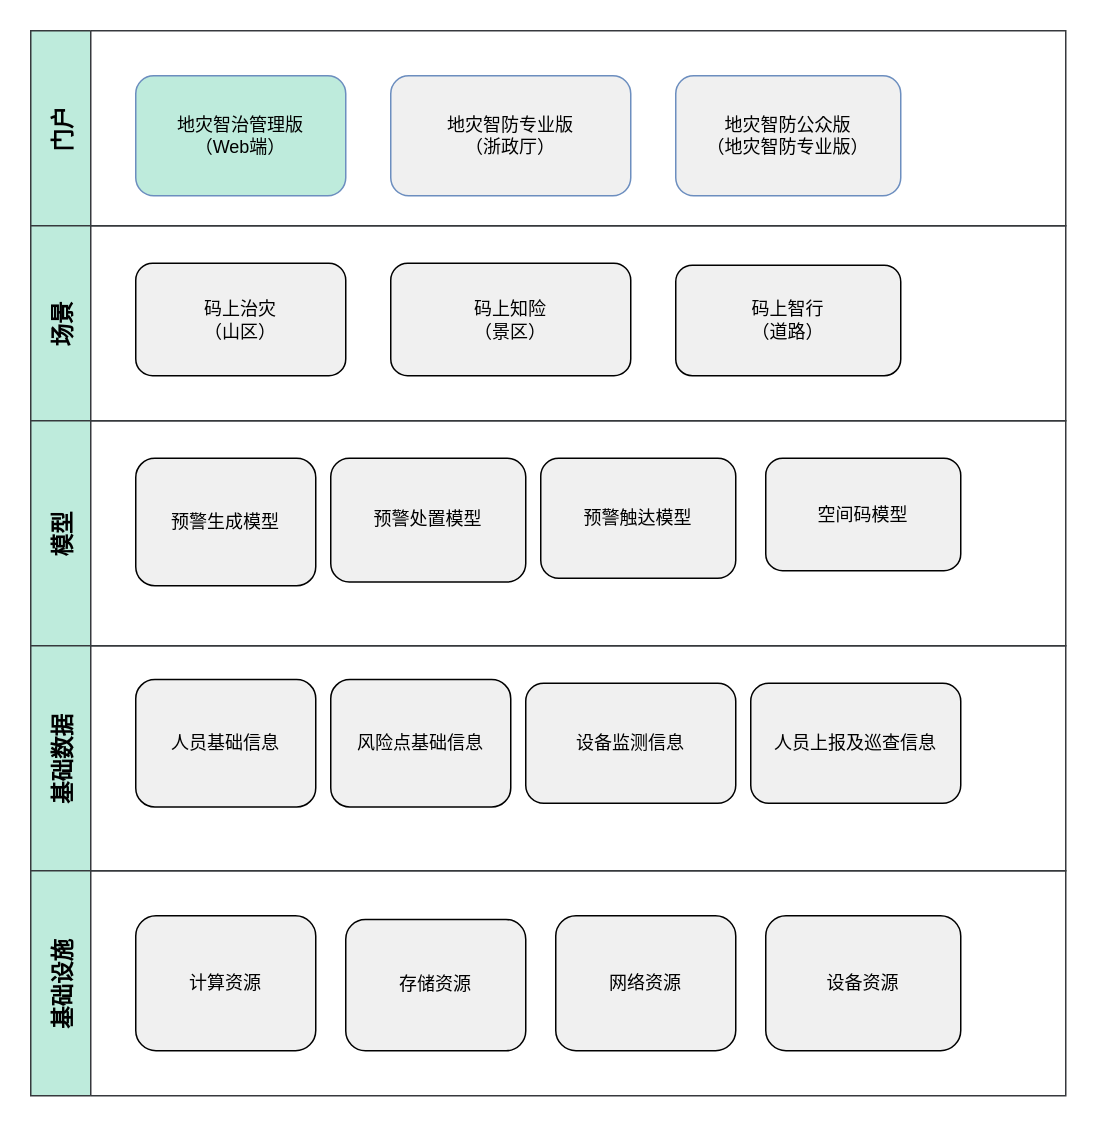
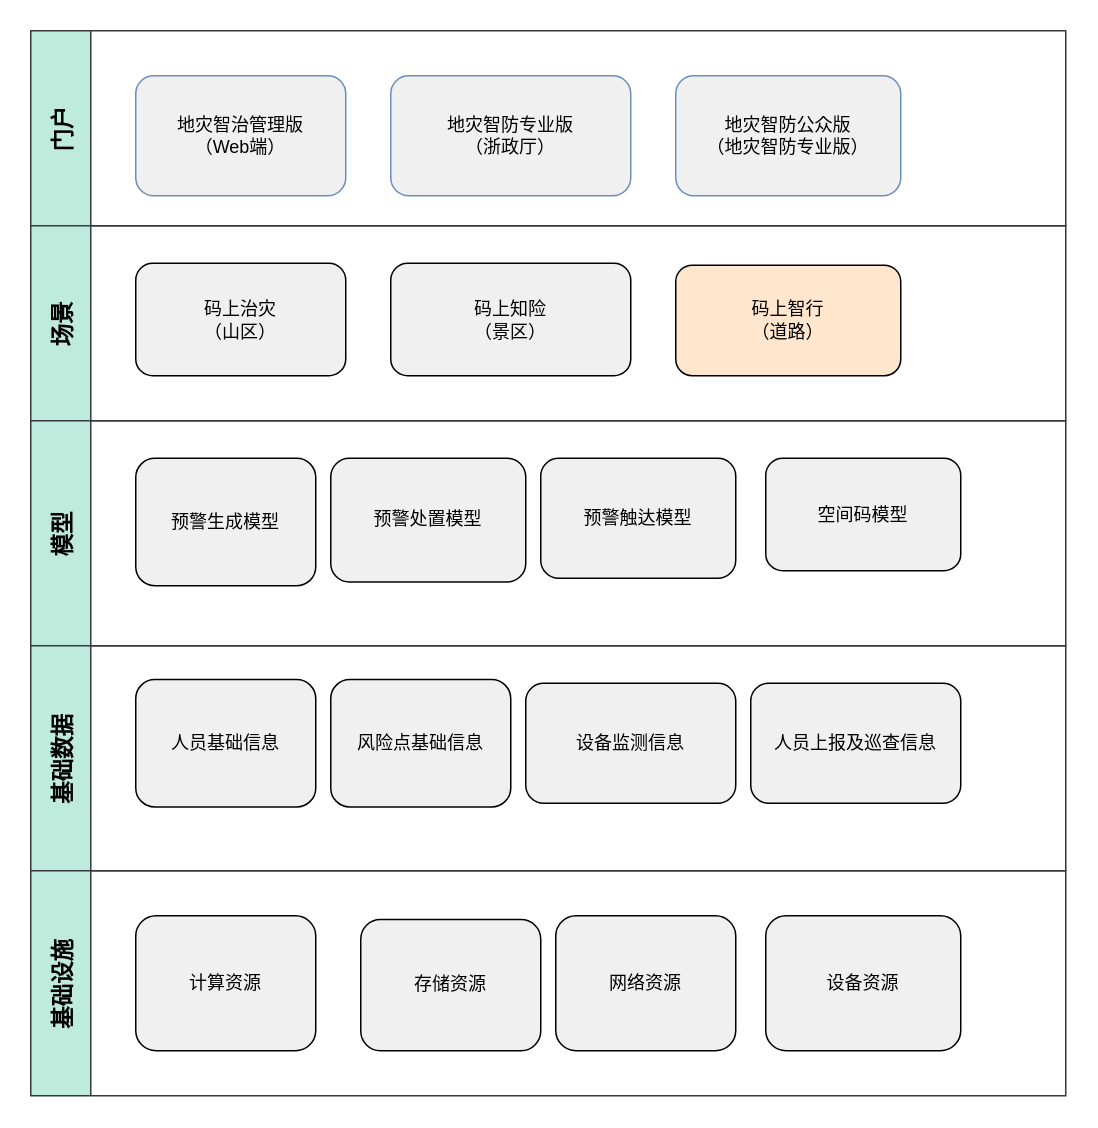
node "地灾智治管理版 （Web端）": fillcolor #beebdc -> #f0f0f0
node "码上智行 （道路）": fillcolor #f0f0f0 -> #ffe6cc
node "存储资源": moved (436, 985) -> (451, 985)
